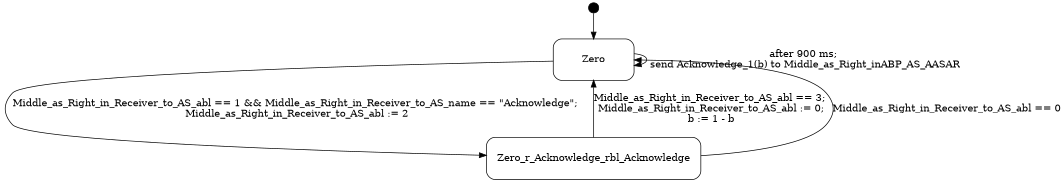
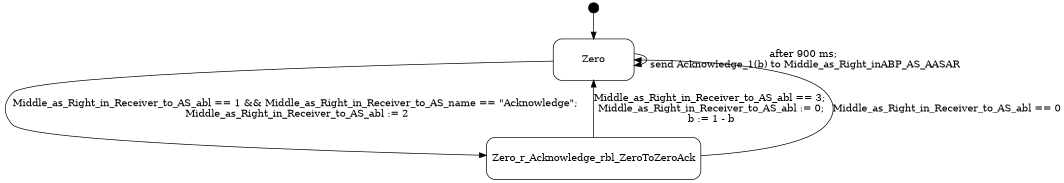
node "Zero_r_Acknowledge_rbl_Acknowledge": label "Zero_r_Acknowledge_rbl_Acknowledge" -> "Zero_r_Acknowledge_rbl_ZeroToZeroAck"
